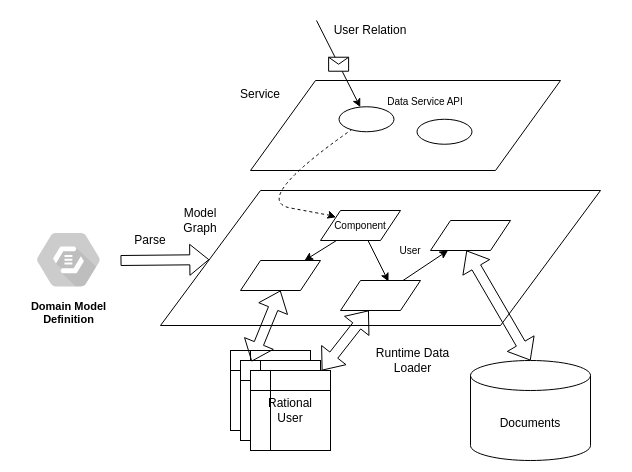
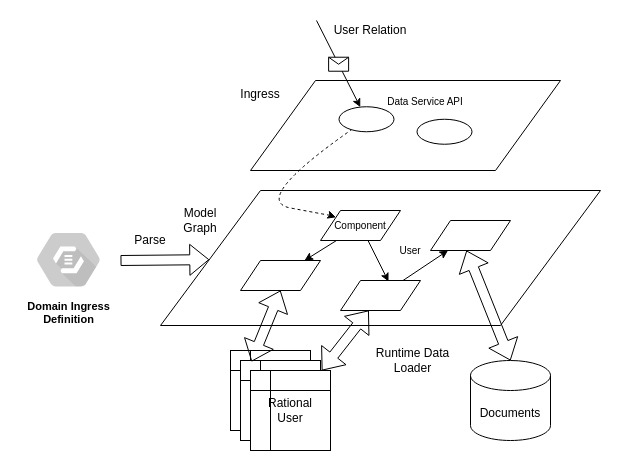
node "Service": label "Service" -> "Ingress"
node "Domain Model Definition": label "Domain Model Definition" -> "Domain Ingress Definition"
node "Documents": size 120x100 -> 80x80
